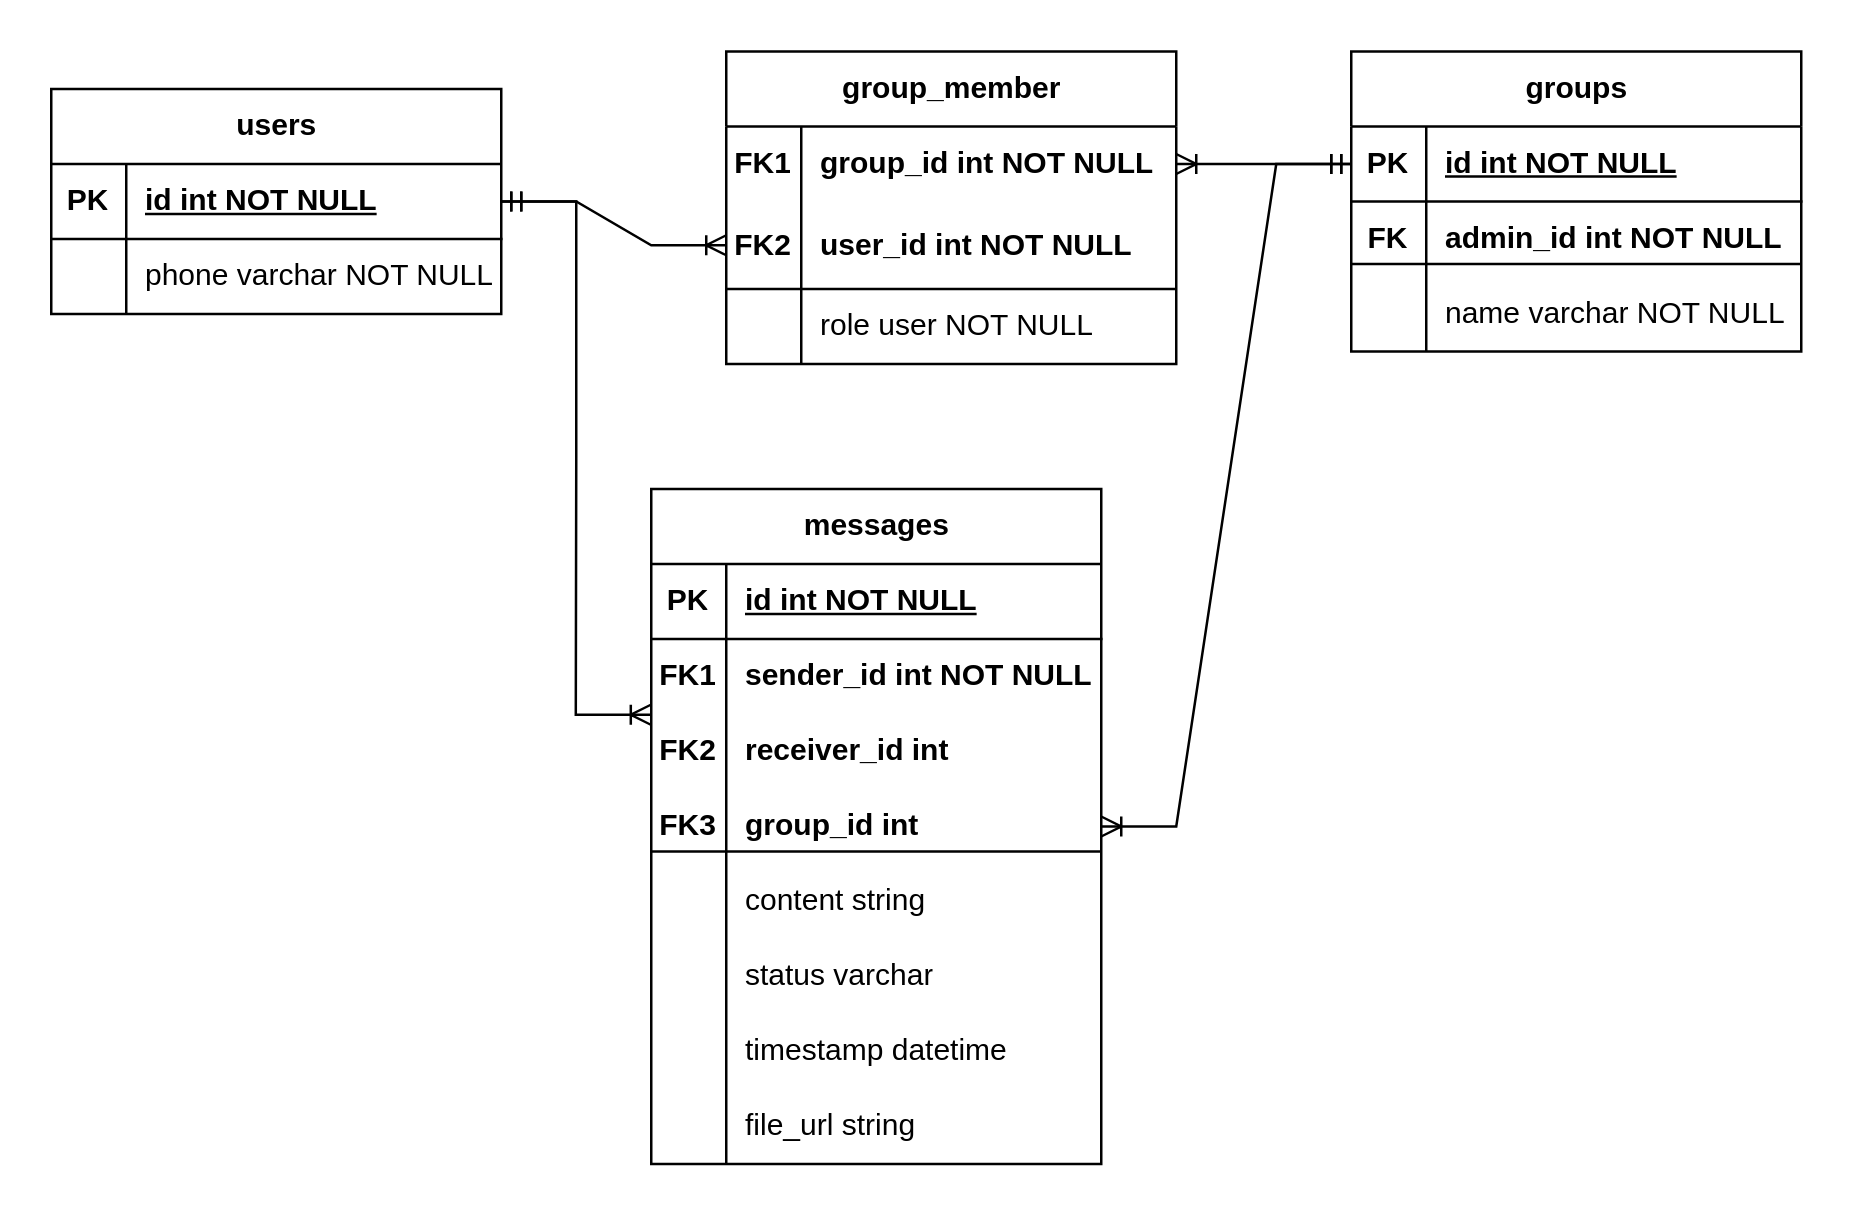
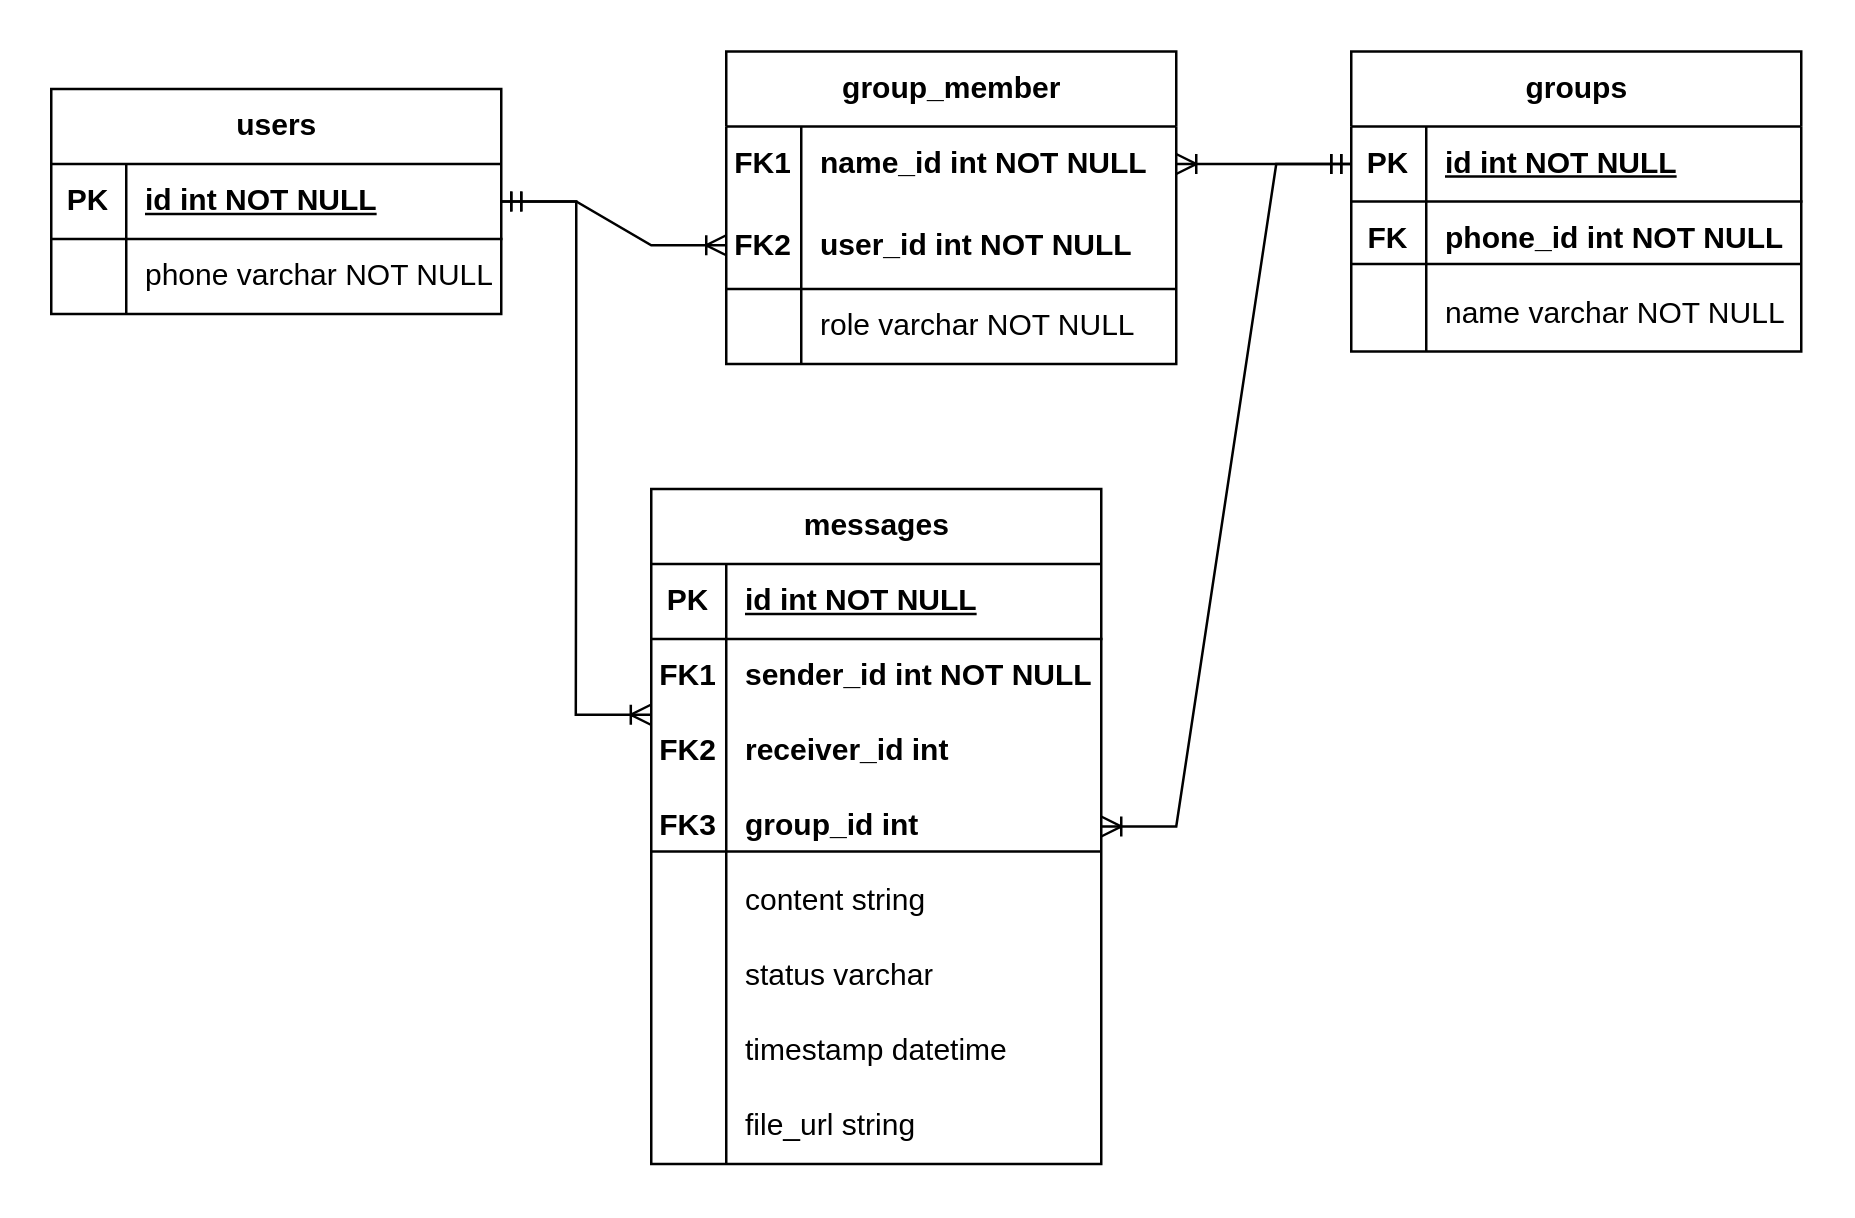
node "group_id int NOT NULL": label "group_id int NOT NULL" -> "name_id int NOT NULL"
node "admin_id int NOT NULL": label "admin_id int NOT NULL" -> "phone_id int NOT NULL"
node "role user NOT NULL": label "role user NOT NULL" -> "role varchar NOT NULL"
